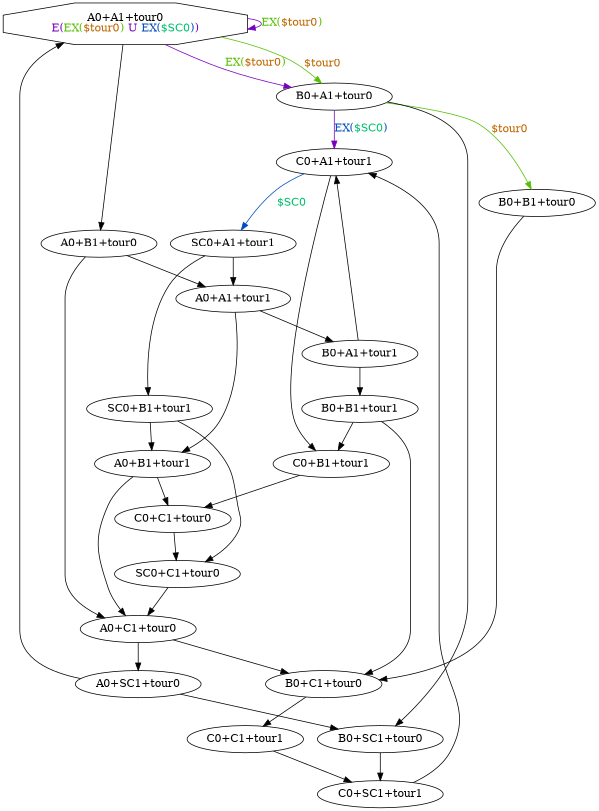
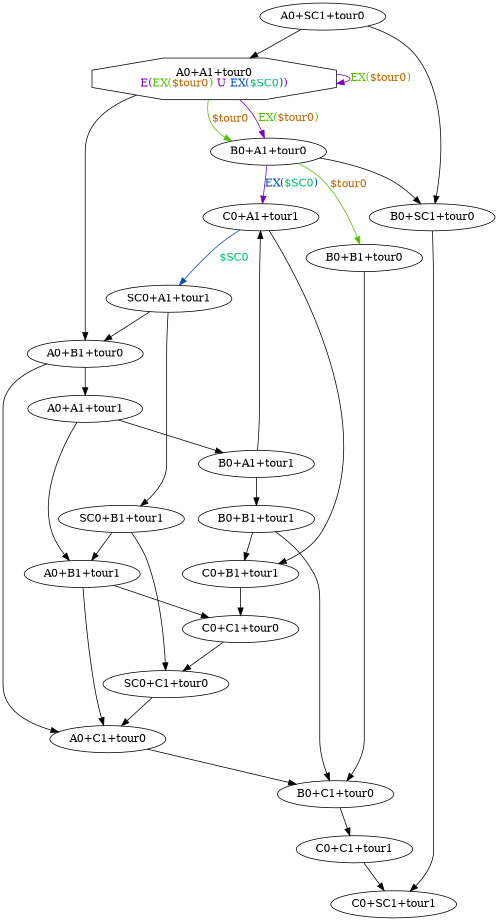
edge "SC0+A1+tour1" -> "A0+A1+tour1": now "SC0+A1+tour1" -> "A0+B1+tour0"
edge "C0+SC1+tour1" -> "C0+A1+tour1": removed
edge "A0+C1+tour0" -> "A0+SC1+tour0": removed
